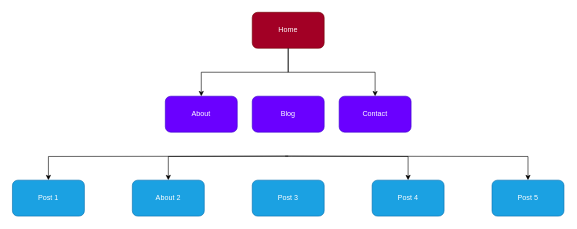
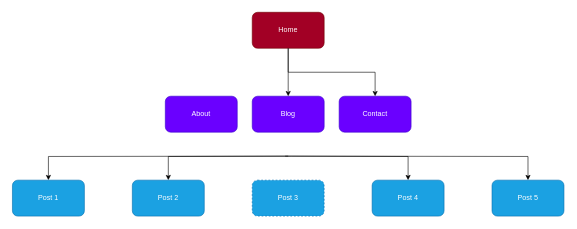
edge "Home" -> "About": now "Home" -> "Blog"
node "About 2": label "About 2" -> "Post 2"
node "Post 3": style solid -> dashed
